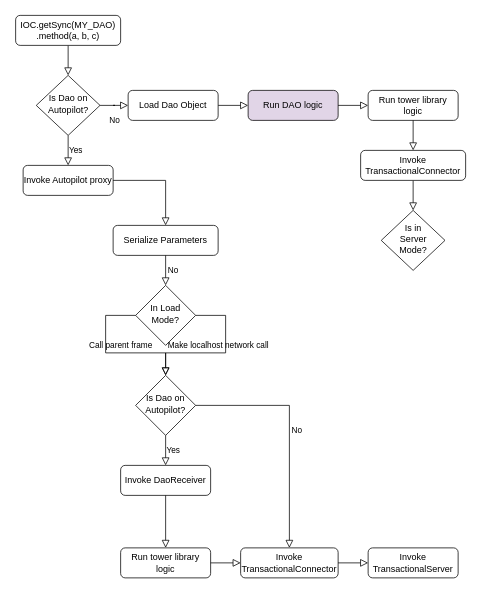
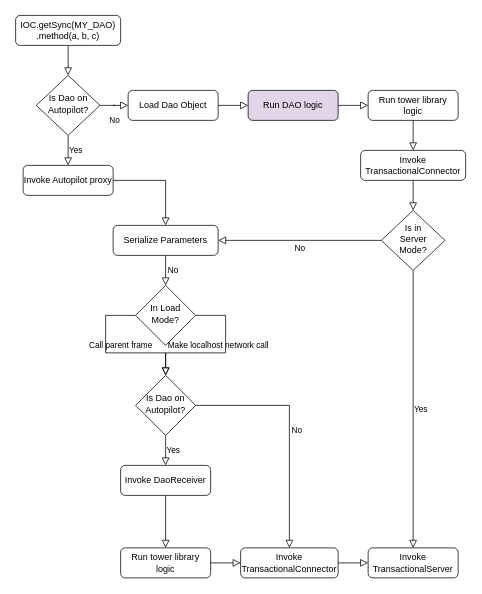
edge "Is in Server Mode?" -> "Serialize Parameters": added, label "No"
edge "Is in Server Mode?" -> "Invoke TransactionalServer": added, label "Yes"
